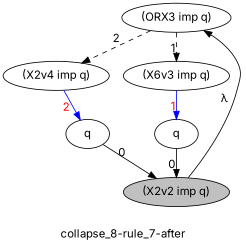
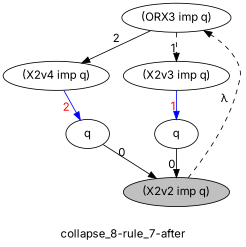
edge "(ORX3 imp q)" -> "(X2v4 imp q)": style dashed -> solid
node "(X6v3 imp q)": label "(X6v3 imp q)" -> "(X2v3 imp q)"
edge "(X2v2 imp q)" -> "(ORX3 imp q)": style solid -> dashed
